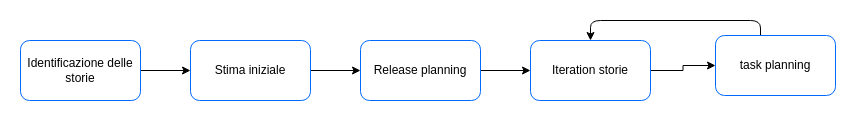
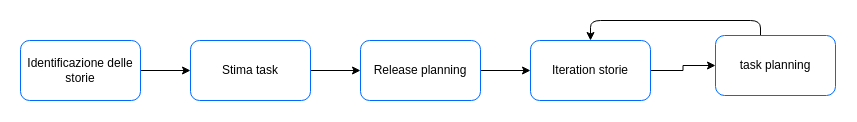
node "Stima iniziale": label "Stima iniziale" -> "Stima task"
